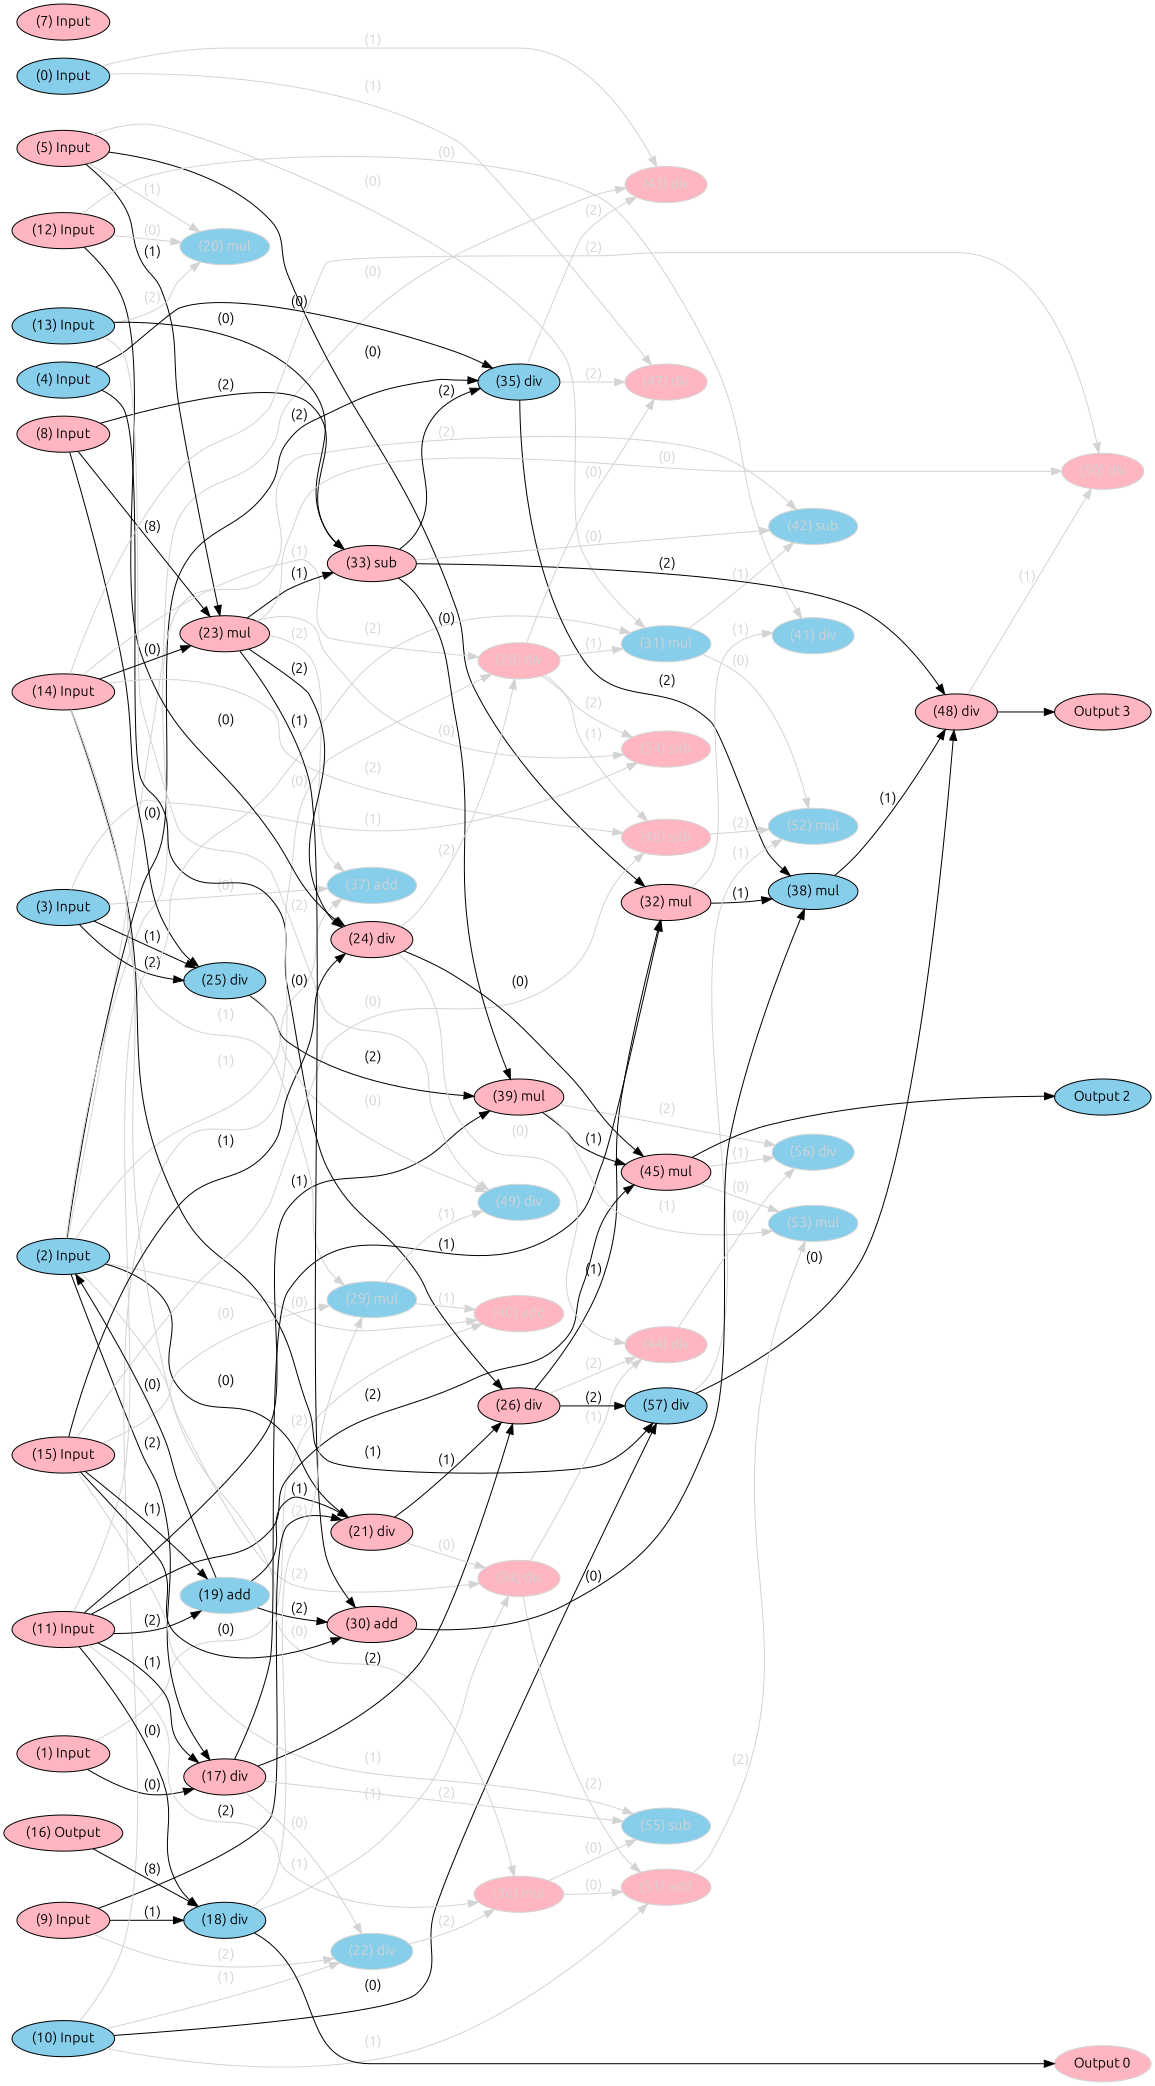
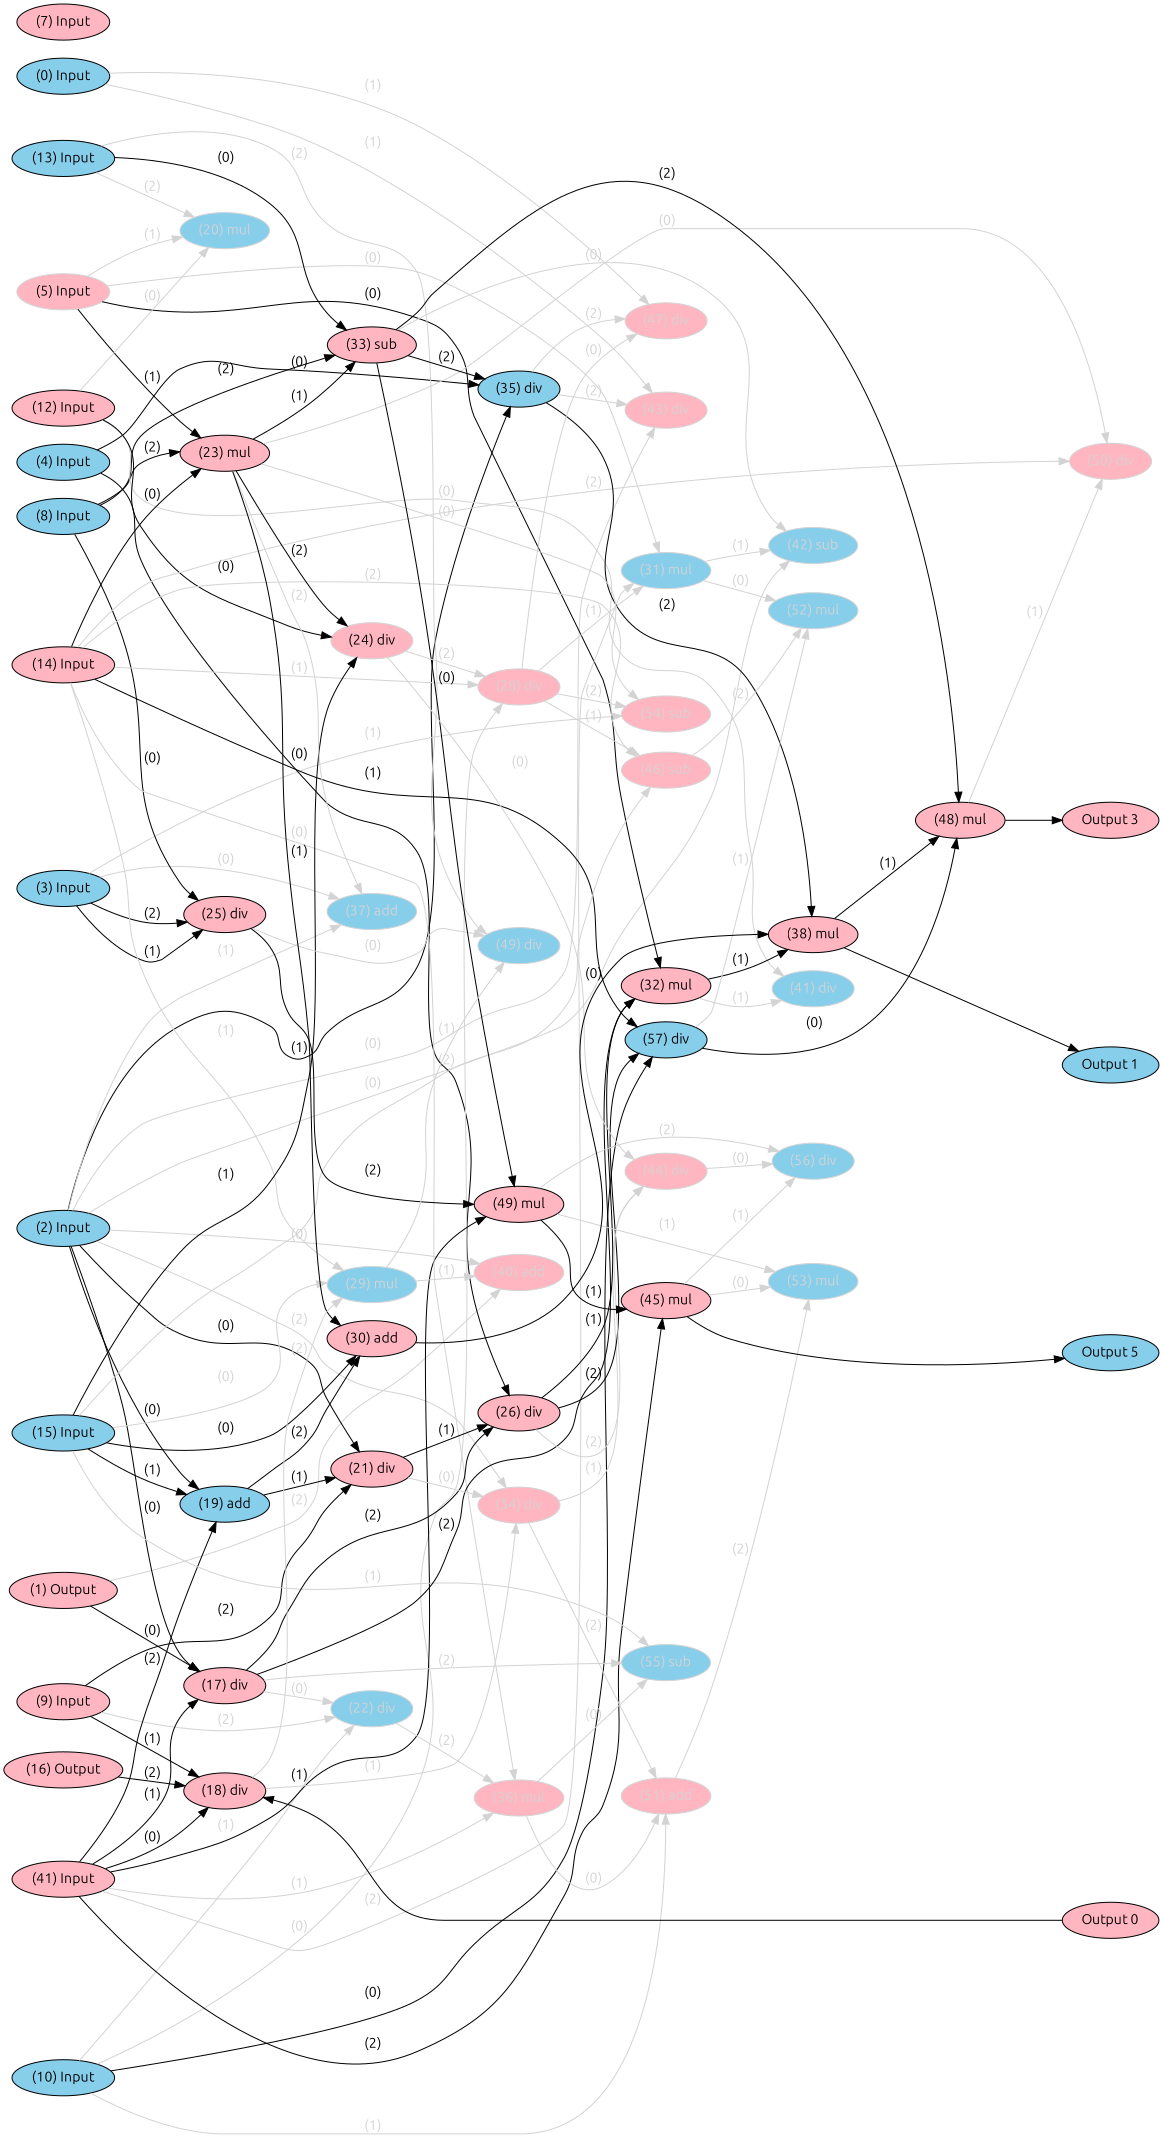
node "(5) Input": color black -> lightgrey
edge "(2) Input" -> "(35) div": label " (2)" -> " (1)"
node "(8) Input": fillcolor lightpink -> skyblue
edge "(8) Input" -> "(23) mul": label " (8)" -> " (2)"
node "(48) div": label "(48) div" -> "(48) mul"
node "(38) mul": fillcolor skyblue -> lightpink
node "(24) div": color black -> lightgrey
node "(25) div": fillcolor skyblue -> lightpink
edge "(24) div" -> "(45) mul": removed, label "(0)"
node "Output 1": added
node "(39) mul": label "(39) mul" -> "(49) mul"
node "Output 2": label "Output 2" -> "Output 5"
edge "(17) div" -> "(32) mul": label " (1)" -> " (2)"
edge "(19) add" -> "(2) Input": reversed
edge "(2) Input" -> "(17) div": label " (2)" -> " (0)"
node "(15) Input": fillcolor lightpink -> skyblue
node "(19) add": color lightgrey -> black
node "(11) Input": label "(11) Input" -> "(41) Input"
node "(1) Input": label "(1) Input" -> "(1) Output"
edge "(16) Output" -> "(18) div": label " (8)" -> " (2)"
node "(18) div": fillcolor skyblue -> lightpink
edge "(18) div" -> "Output 0": reversed
node "Output 0": color lightgrey -> black
